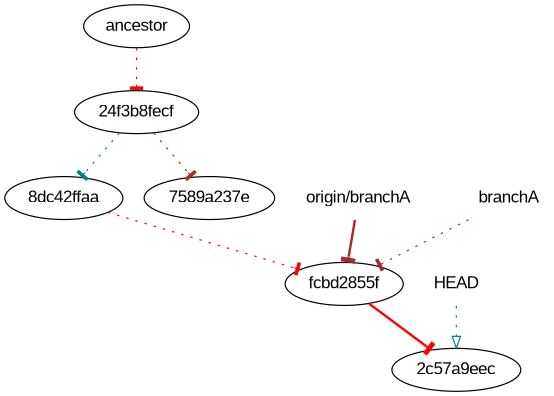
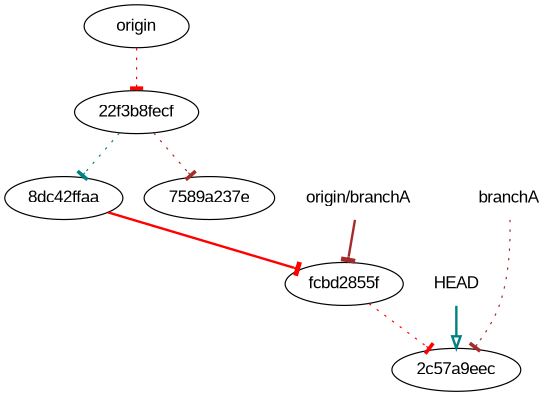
node "ancestor": label "ancestor" -> "origin"
node "24f3b8fecf": label "24f3b8fecf" -> "22f3b8fecf"
edge "8dc42ffaa" -> "fcbd2855f": style dotted -> bold
edge "branchA" -> "fcbd2855f": now "branchA" -> "2c57a9eec"
edge "HEAD" -> "2c57a9eec": style dotted -> bold
edge "fcbd2855f" -> "2c57a9eec": style bold -> dotted
